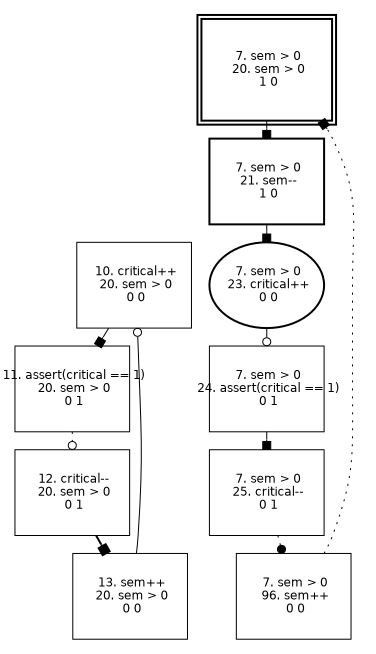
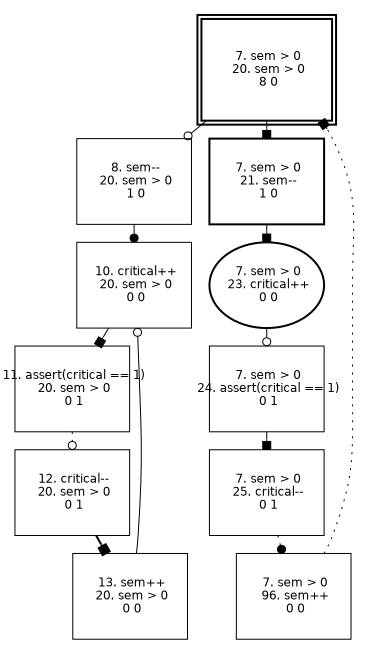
node "7. sem > 0 20. sem > 0 1 0": label "7. sem > 0 20. sem > 0 1 0" -> "7. sem > 0 20. sem > 0 8 0"
node "8. sem-- 20. sem > 0 1 0": added
